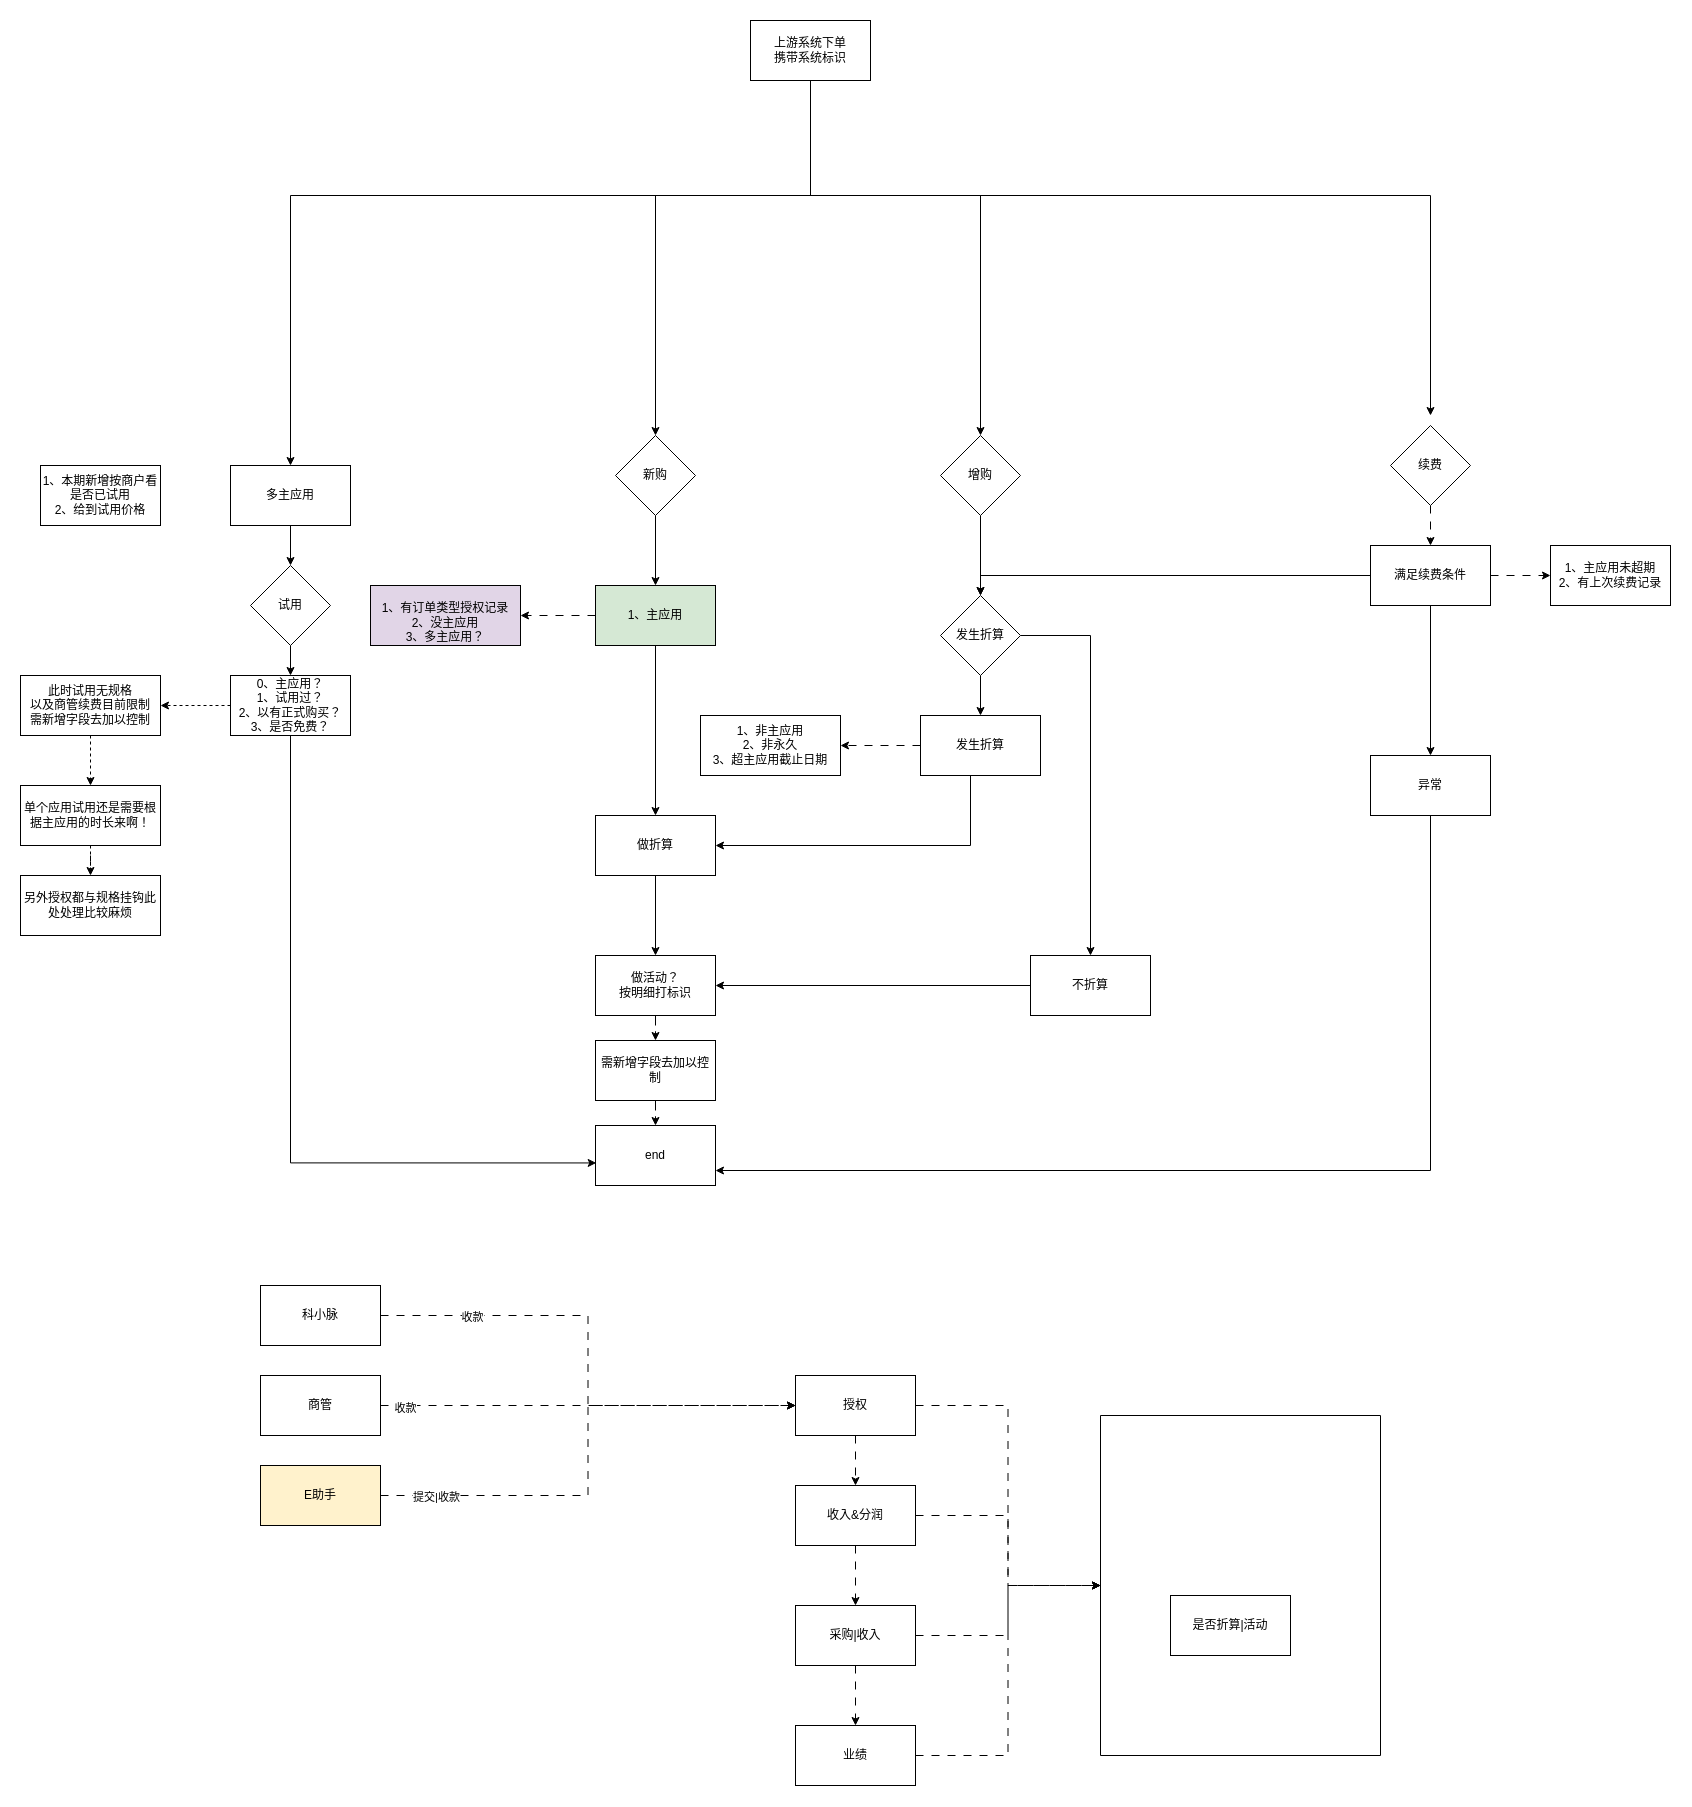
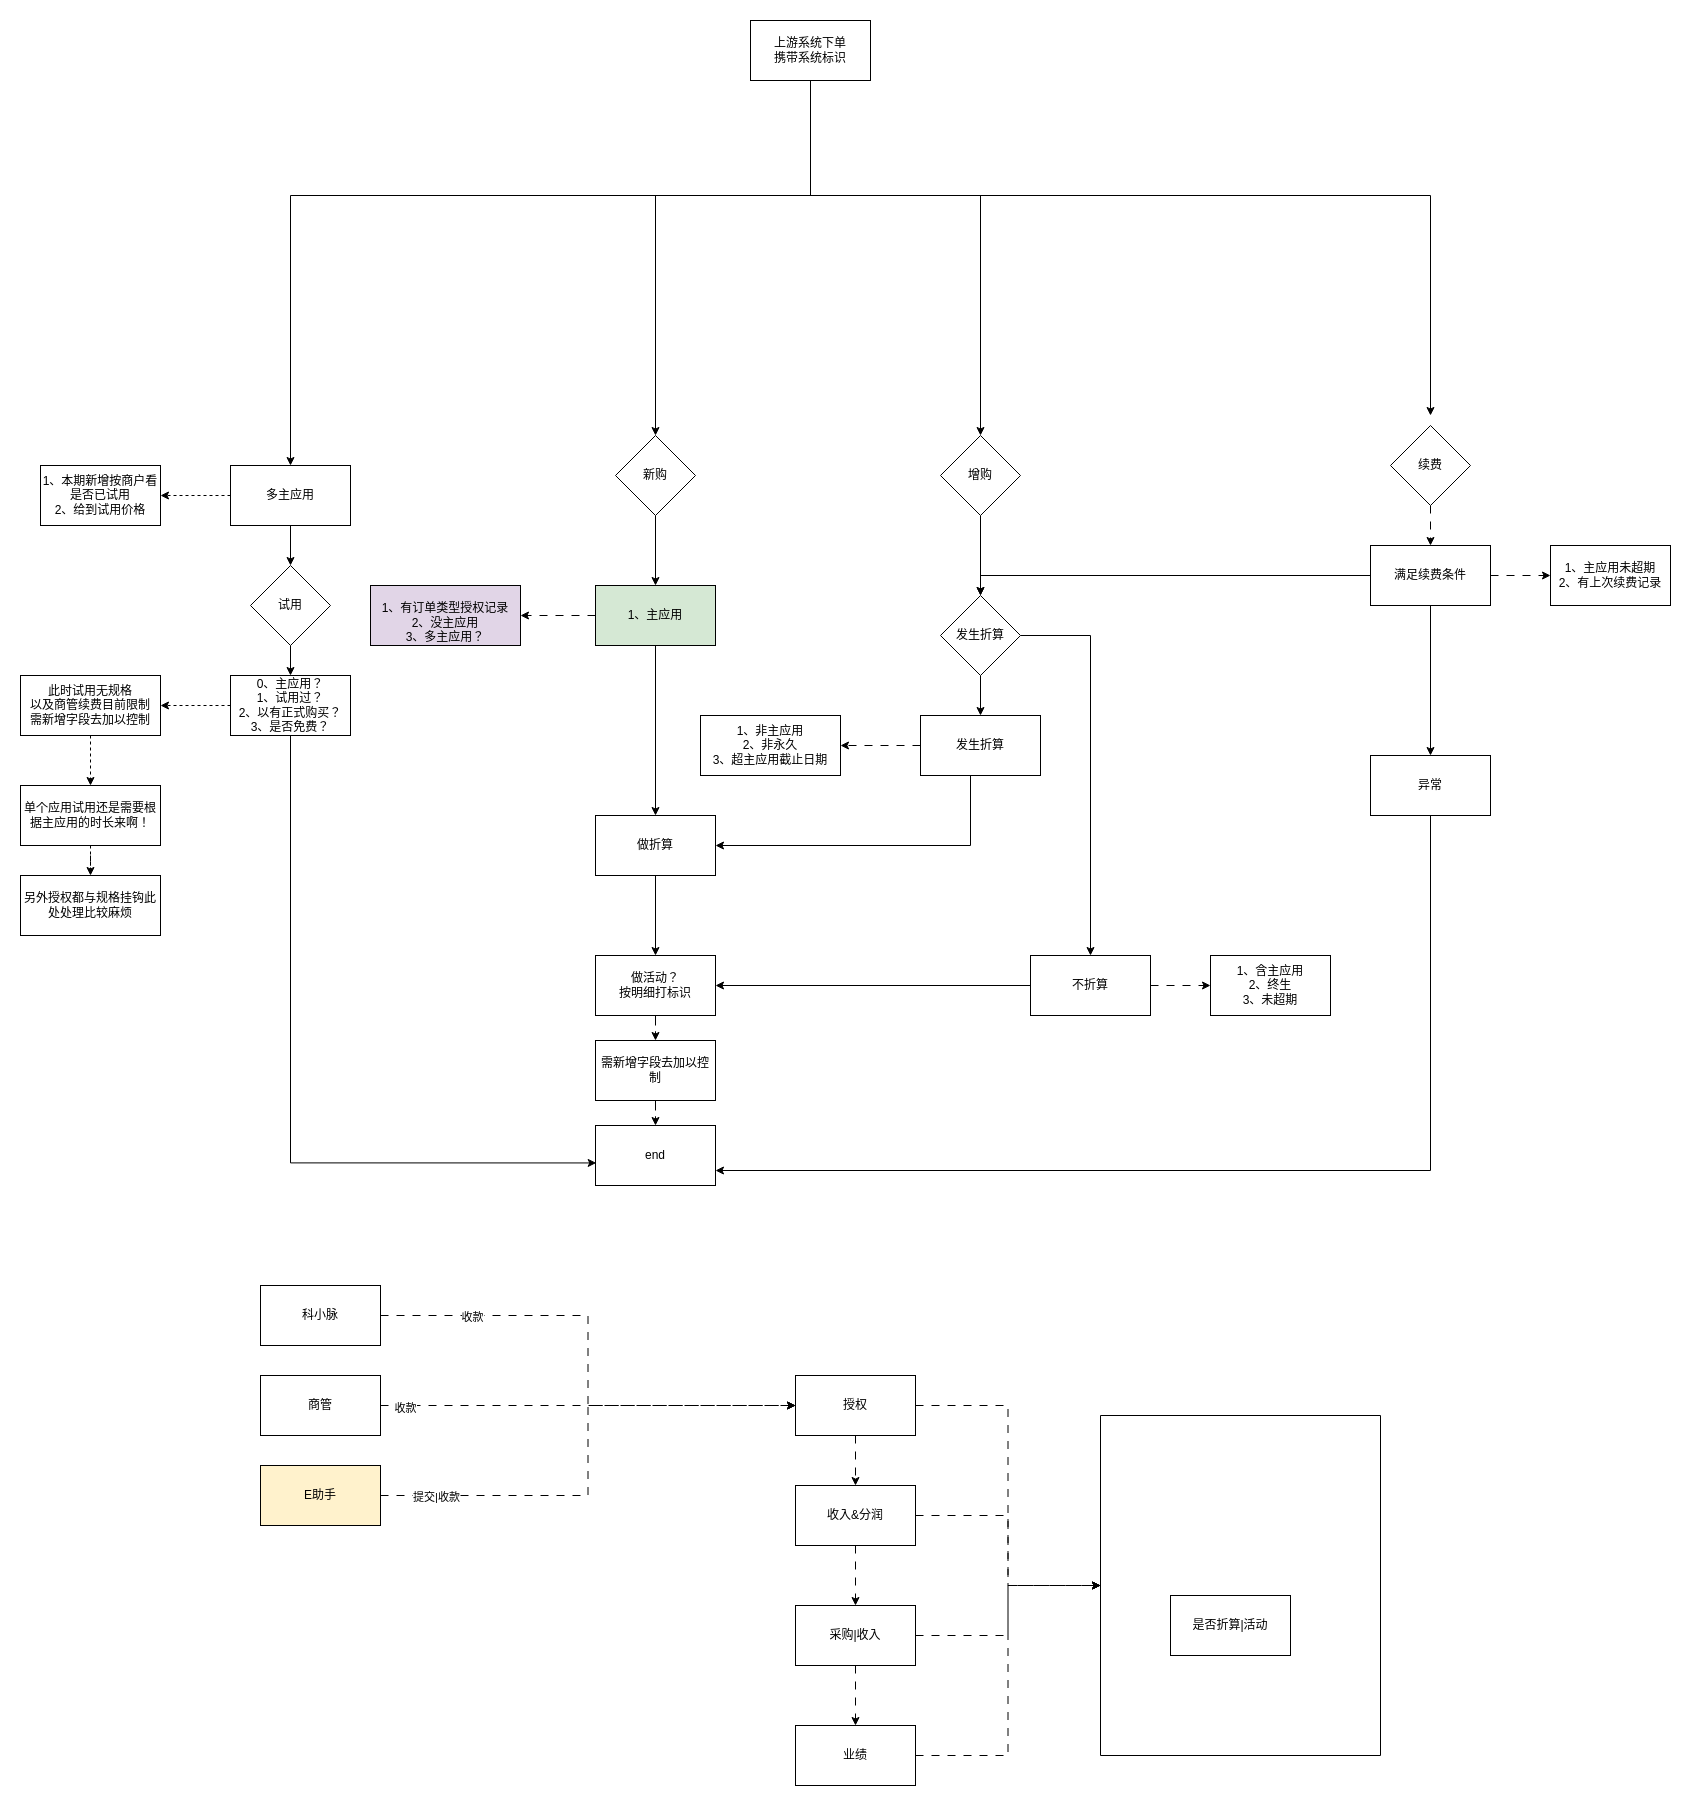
edge "多主应用" -> "1、本期新增按商户看是否已试用 2、给到试用价格": added
edge "不折算" -> "1、含主应用 2、终生 3、未超期": added
node "1、含主应用 2、终生 3、未超期": added
